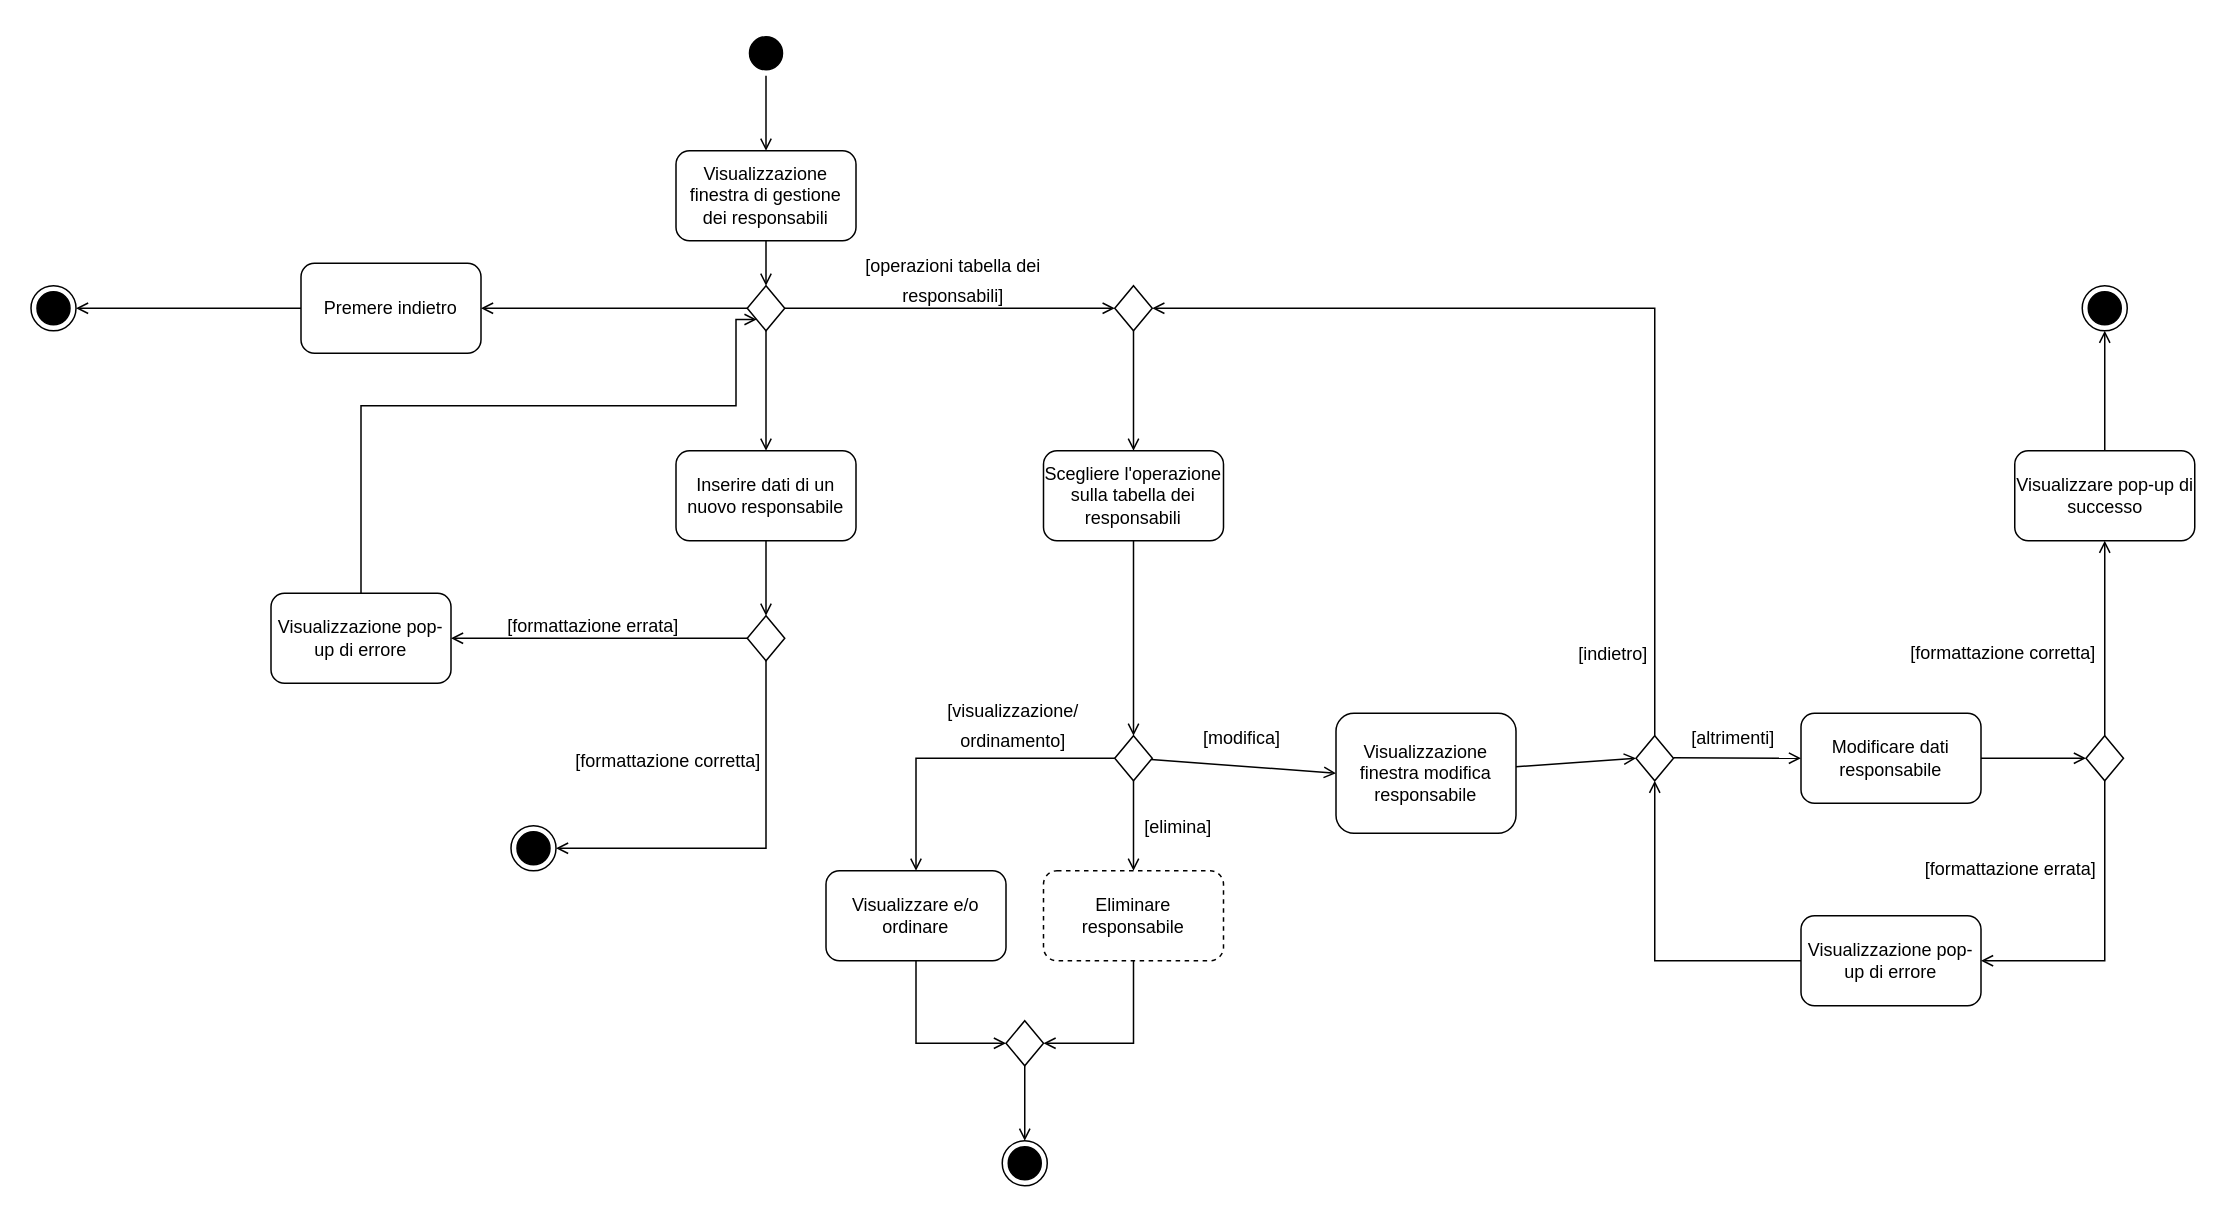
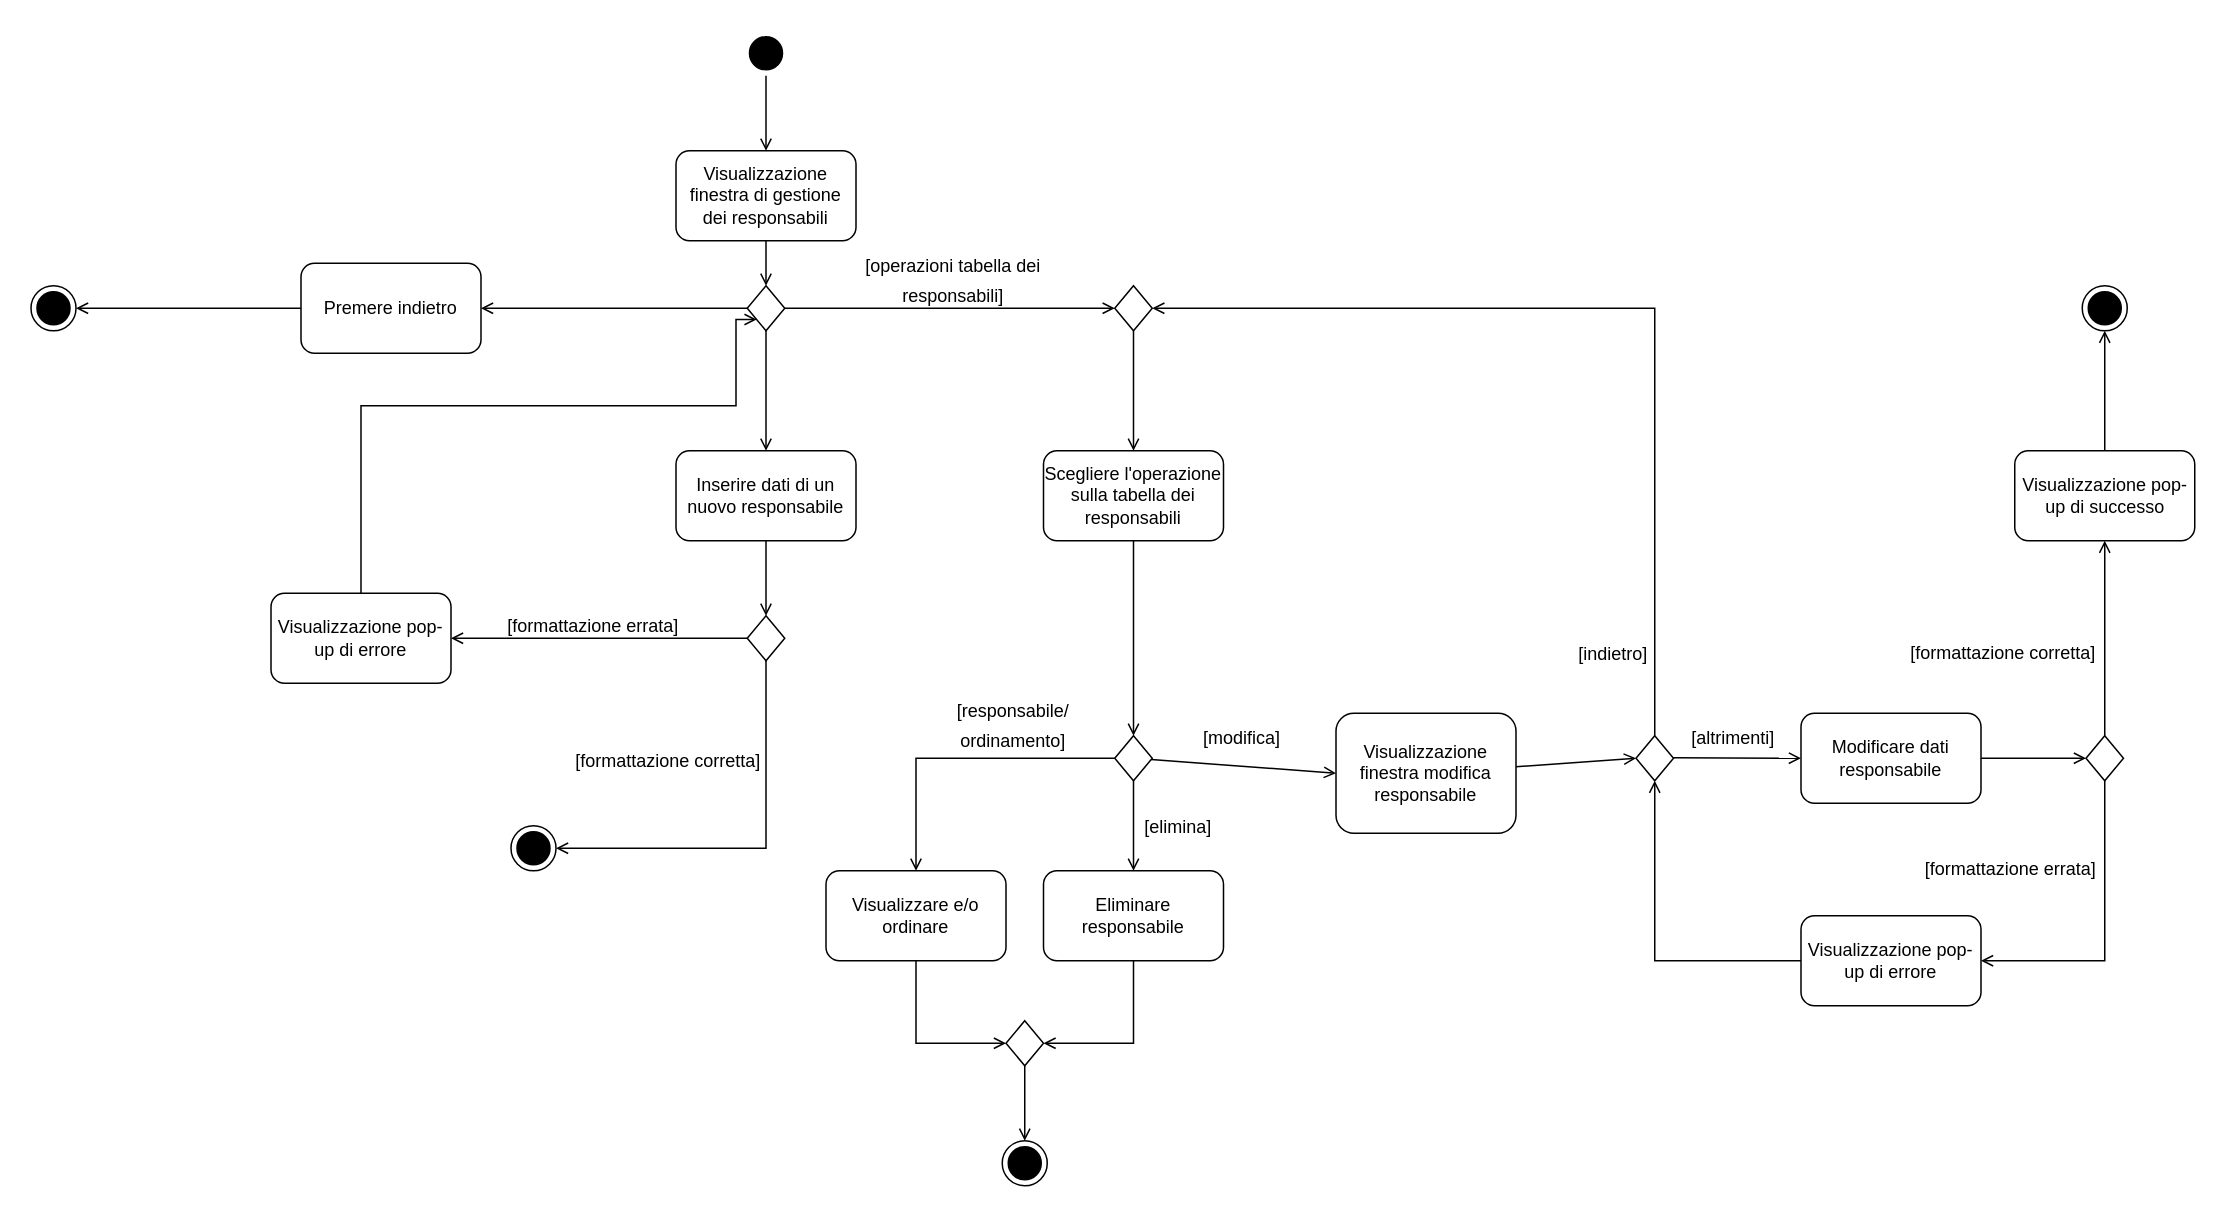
node "Visualizzare pop-up di successo": label "Visualizzare pop-up di successo" -> "Visualizzazione pop-up di successo"
node "[visualizzazione/ ordinamento]": label "[visualizzazione/ ordinamento]" -> "[responsabile/ ordinamento]"
node "Eliminare responsabile": style dashed -> solid
